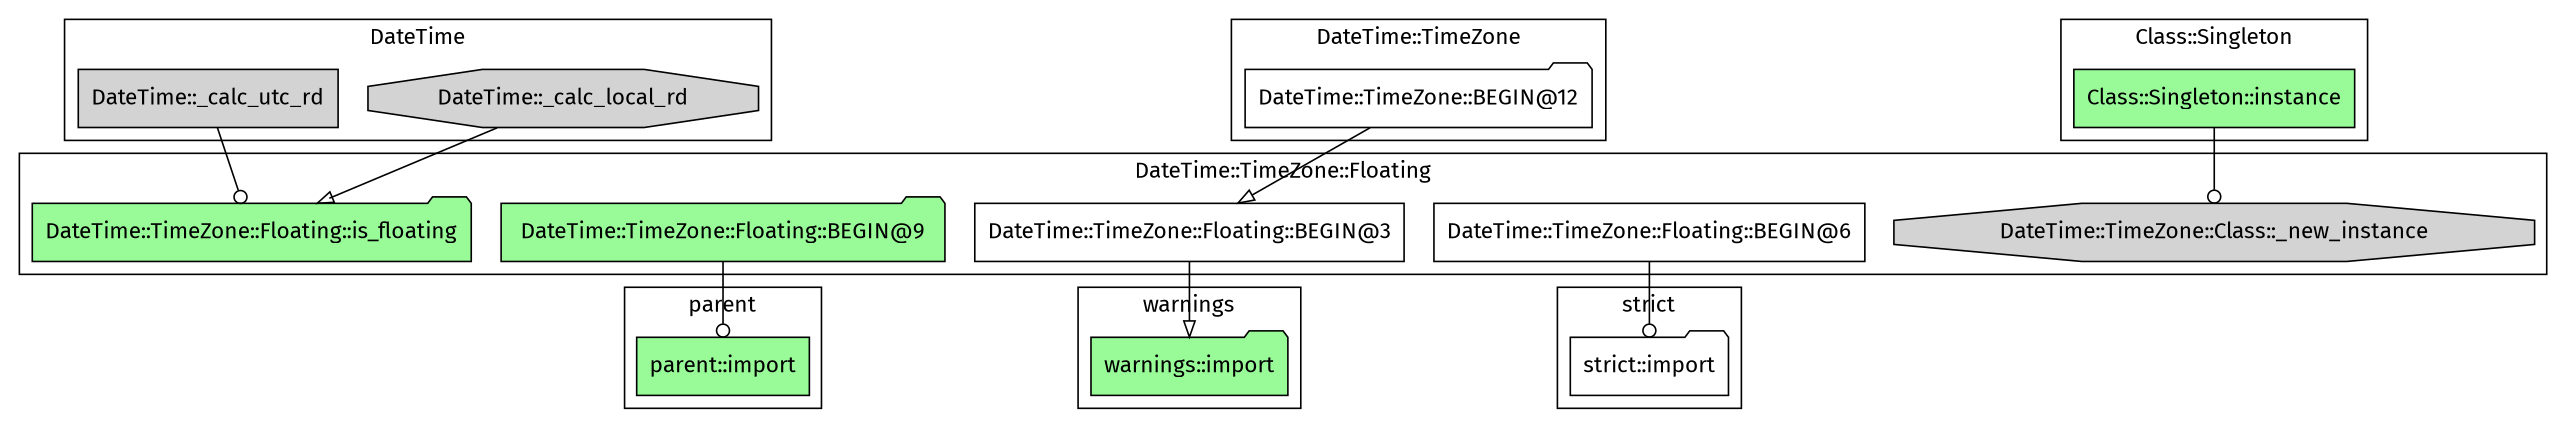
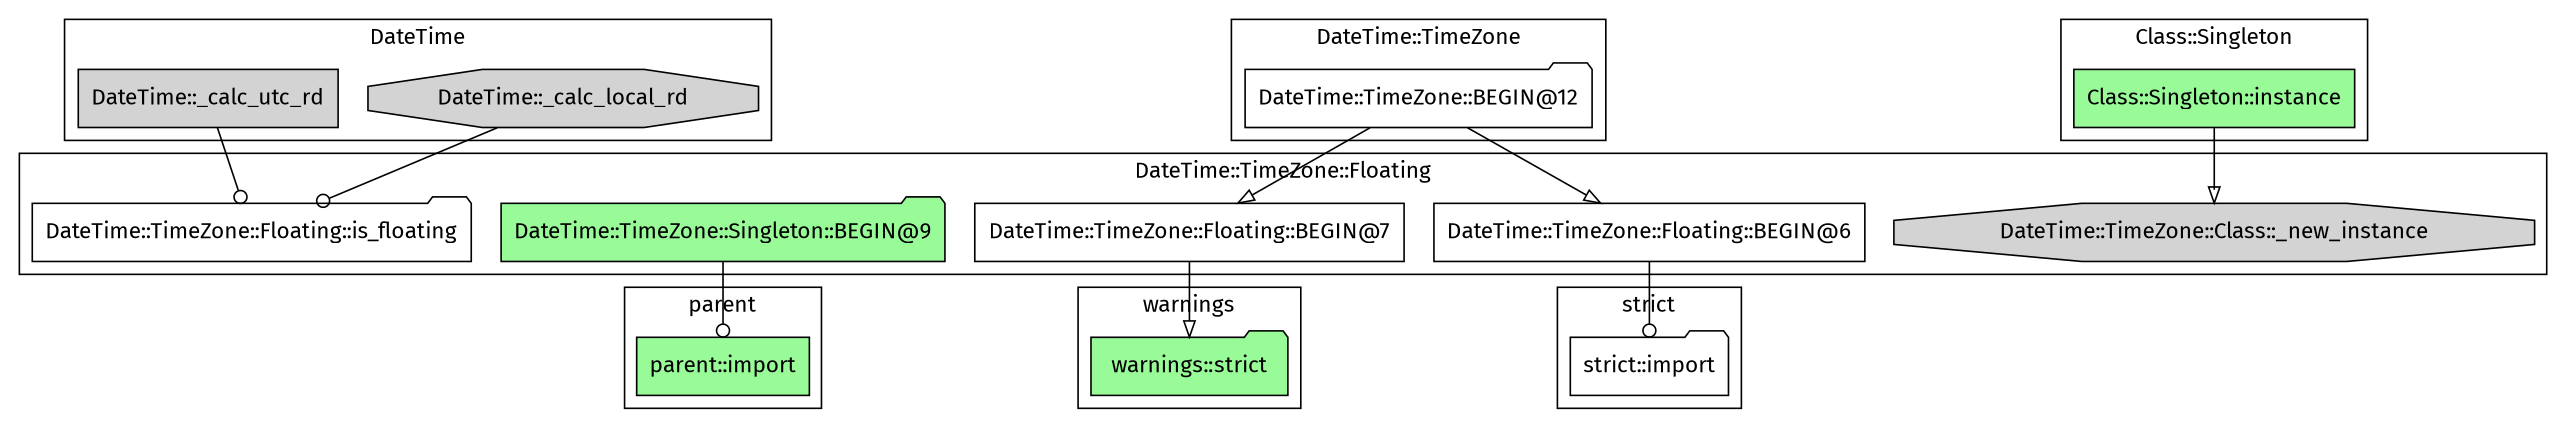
edge "DateTime::_calc_local_rd" -> "DateTime::TimeZone::Floating::is_floating": arrowhead onormal -> odot
edge "DateTime::TimeZone::BEGIN@12" -> "DateTime::TimeZone::Floating::BEGIN@6": added
edge "Class::Singleton::instance" -> "DateTime::TimeZone::Class::_new_instance": arrowhead odot -> onormal
node "DateTime::TimeZone::Floating::is_floating": fillcolor palegreen -> white
node "DateTime::TimeZone::Floating::BEGIN@9": label "DateTime::TimeZone::Floating::BEGIN@9" -> "DateTime::TimeZone::Singleton::BEGIN@9"
node "DateTime::TimeZone::Floating::BEGIN@3": label "DateTime::TimeZone::Floating::BEGIN@3" -> "DateTime::TimeZone::Floating::BEGIN@7"
node "warnings::import": label "warnings::import" -> "warnings::strict"
